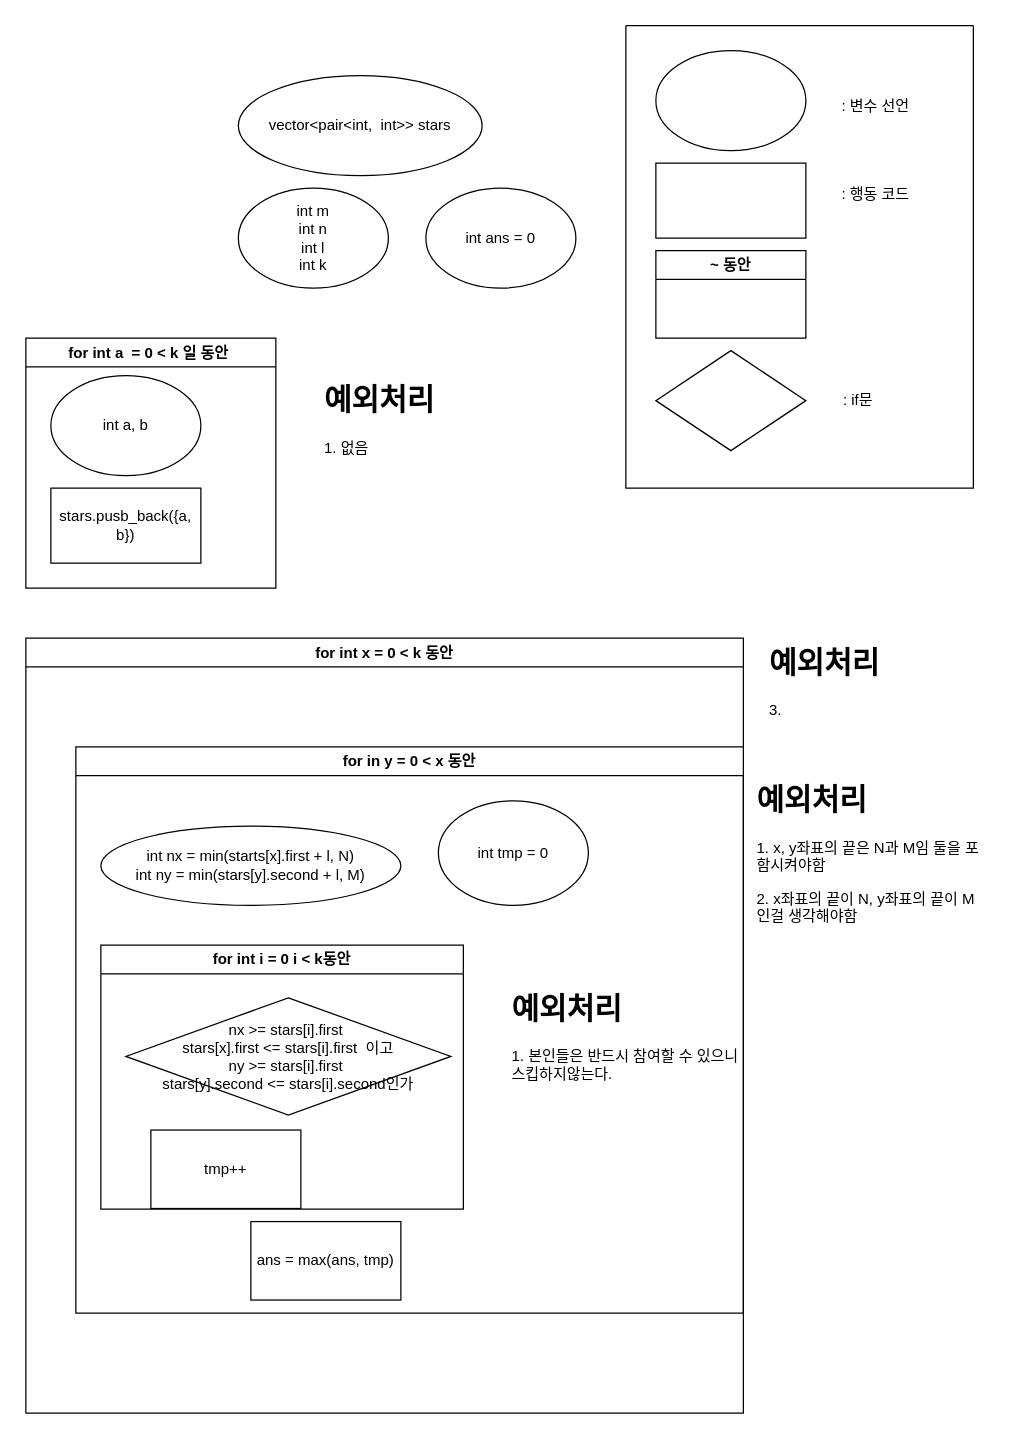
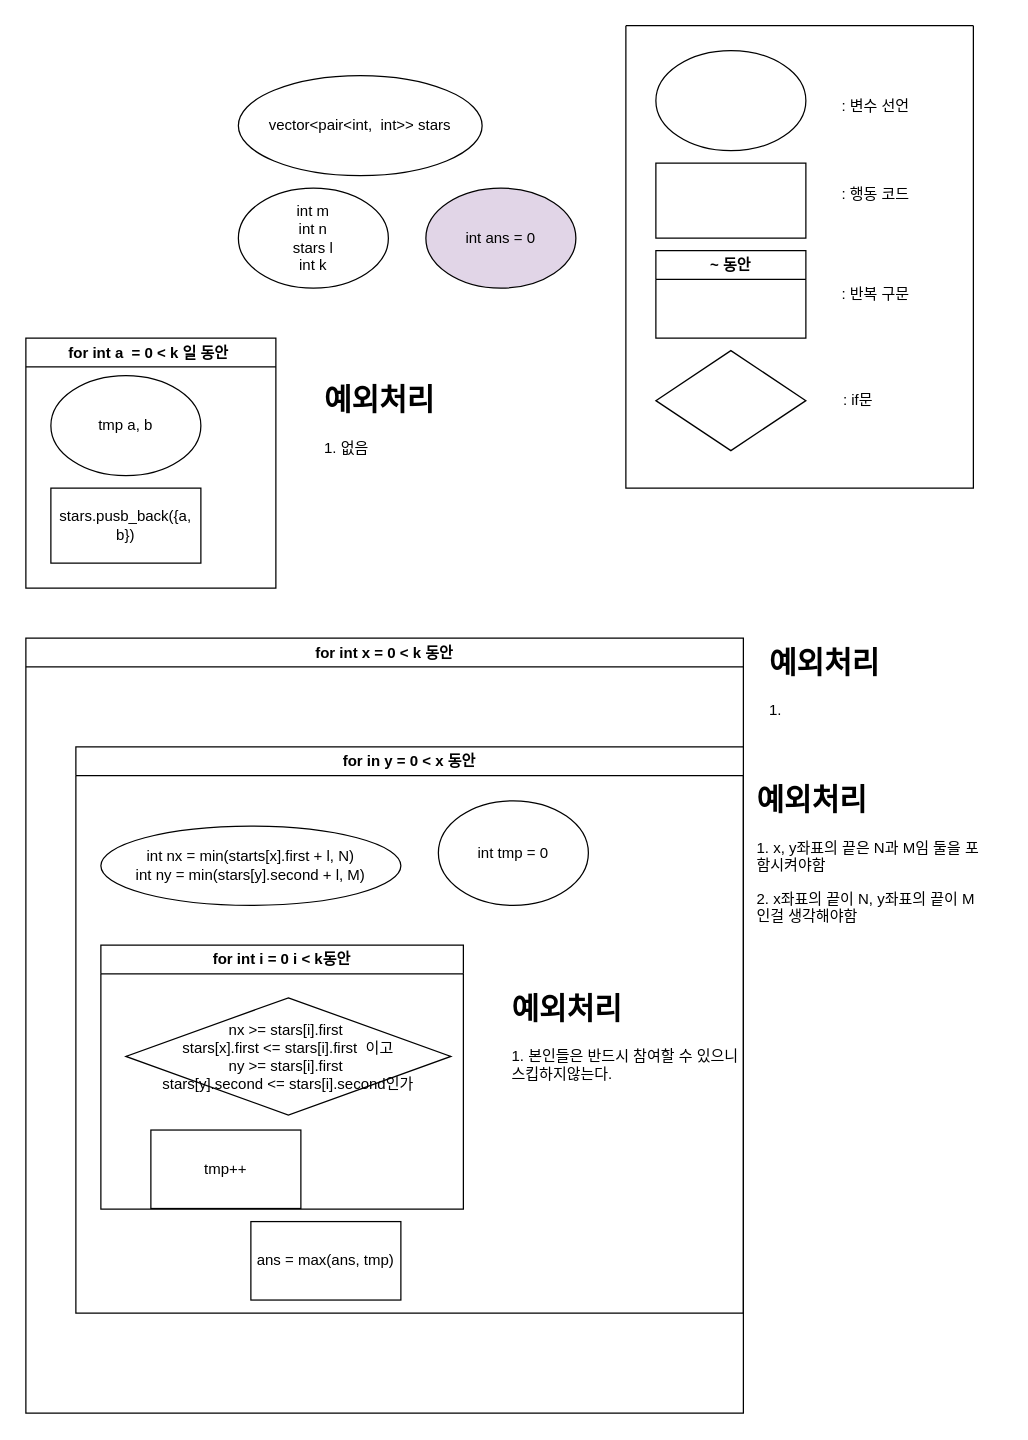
node "int m int n int l int k": label "int m int n int l int k" -> "int m int n stars l int k"
node "int ans = 0": fillcolor #ffffff -> #e1d5e7
node ": 반복 구문": added
node "int a, b": label "int a, b" -> "tmp a, b"
node "예외처리3.": label "예외처리3." -> "예외처리1."
